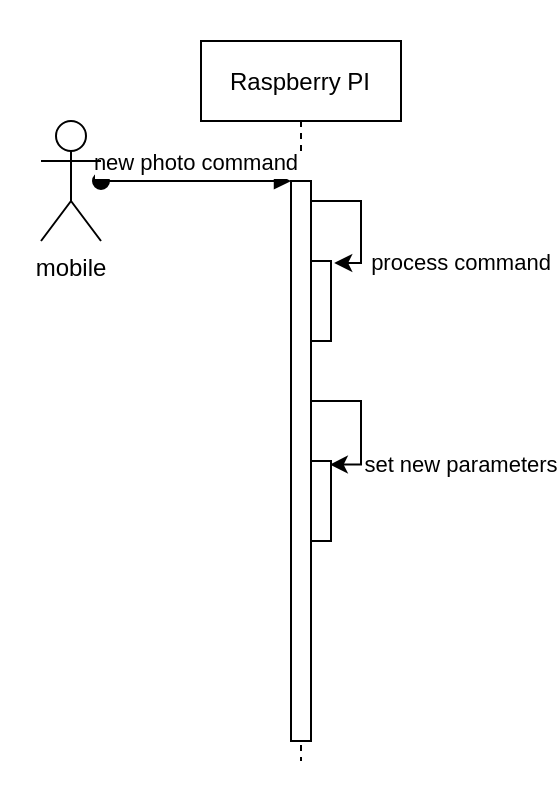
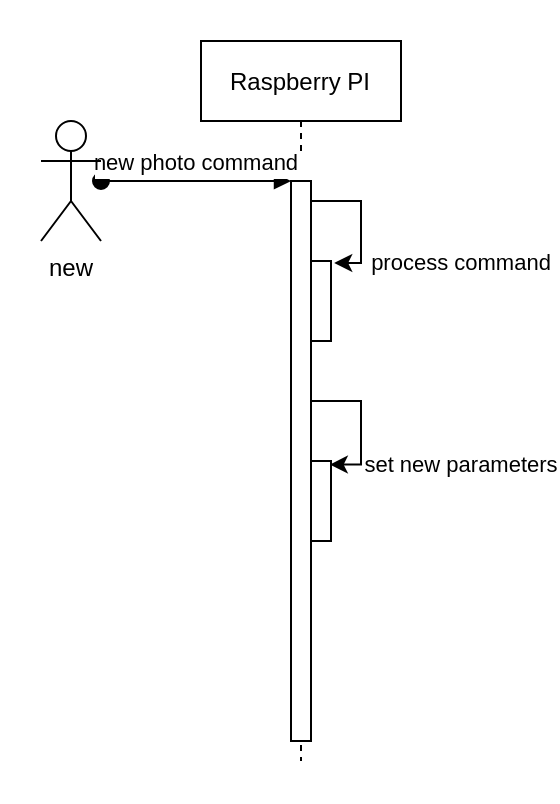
node "mobile": label "mobile" -> "new"
